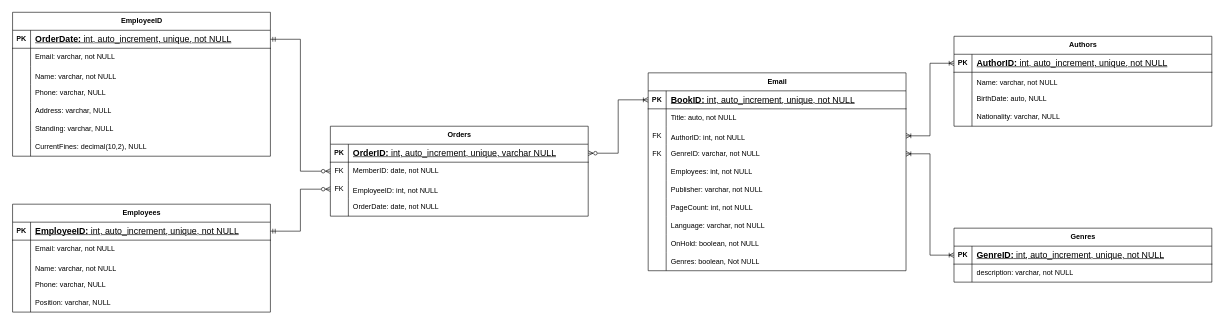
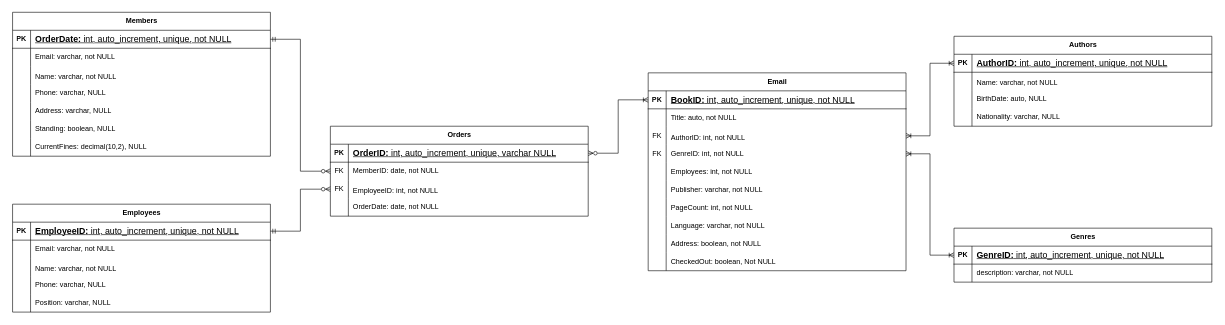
node "EmployeeID": label "EmployeeID" -> "Members"
node "Standing: varchar, NULL": label "Standing: varchar, NULL" -> "Standing: boolean, NULL"
node "GenreID: varchar, not NULL": label "GenreID: varchar, not NULL" -> "GenreID: int, not NULL"
node "OnHold: boolean, not NULL": label "OnHold: boolean, not NULL" -> "Address: boolean, not NULL"
node "Genres: boolean, Not NULL": label "Genres: boolean, Not NULL" -> "CheckedOut: boolean, Not NULL"
